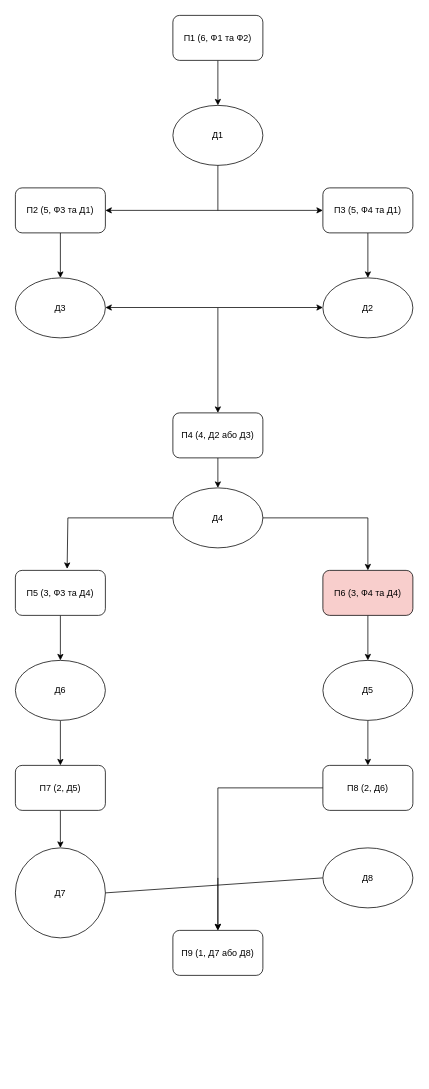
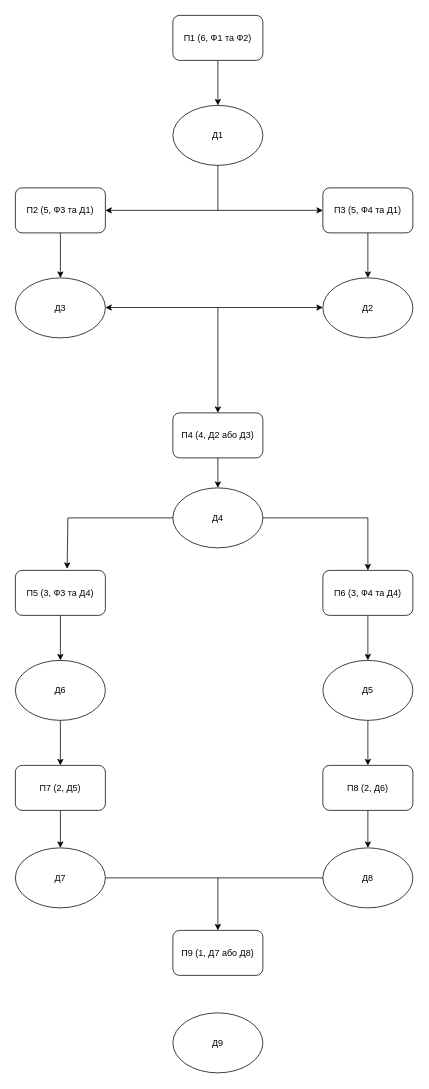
node "П6 (3, Ф4 та Д4)": fillcolor #f8cecc -> #ffffff
edge "П8 (2, Д6)" -> "П9 (1, Д7 або Д8)": now "П8 (2, Д6)" -> "Д8"
node "Д7": size 90x90 -> 90x60
node "Д9": added
